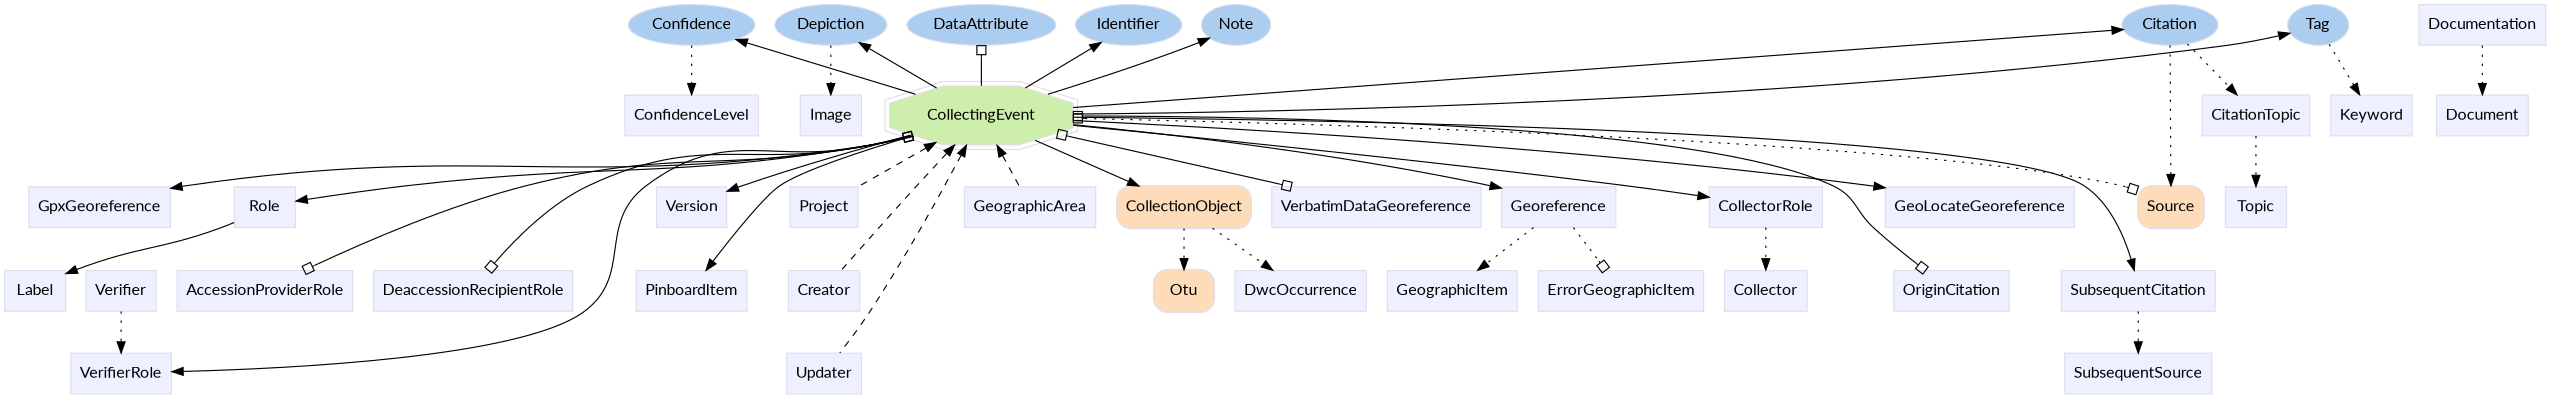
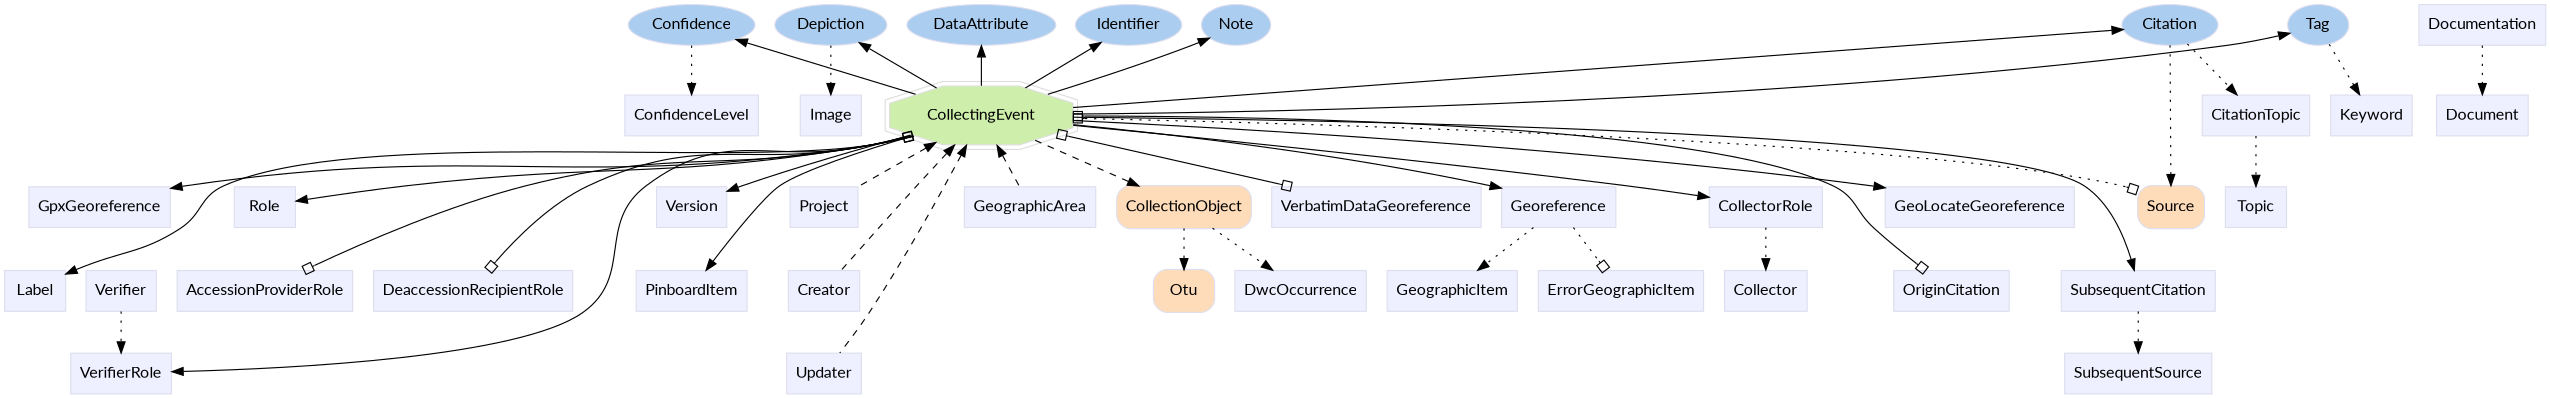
edge "CollectingEvent" -> "DataAttribute": arrowhead obox -> normal
edge "CollectingEvent" -> "CollectionObject": style solid -> dashed
edge "Role" -> "Label": now "CollectingEvent" -> "Label"
